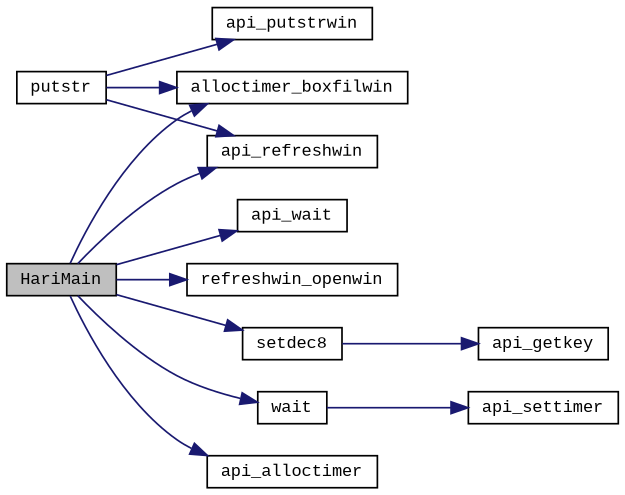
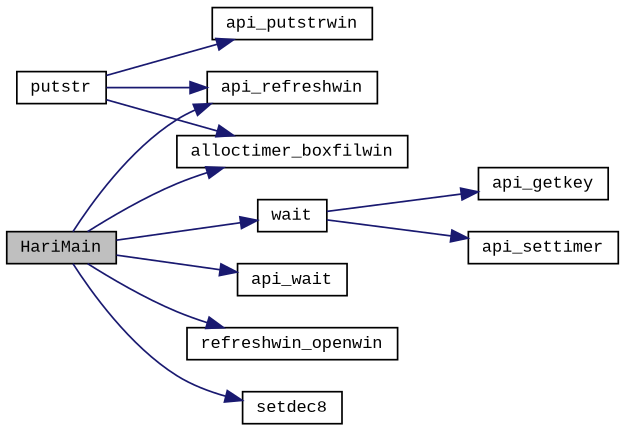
edge "setdec8" -> "api_getkey": now "wait" -> "api_getkey"
node "api_alloctimer": removed
